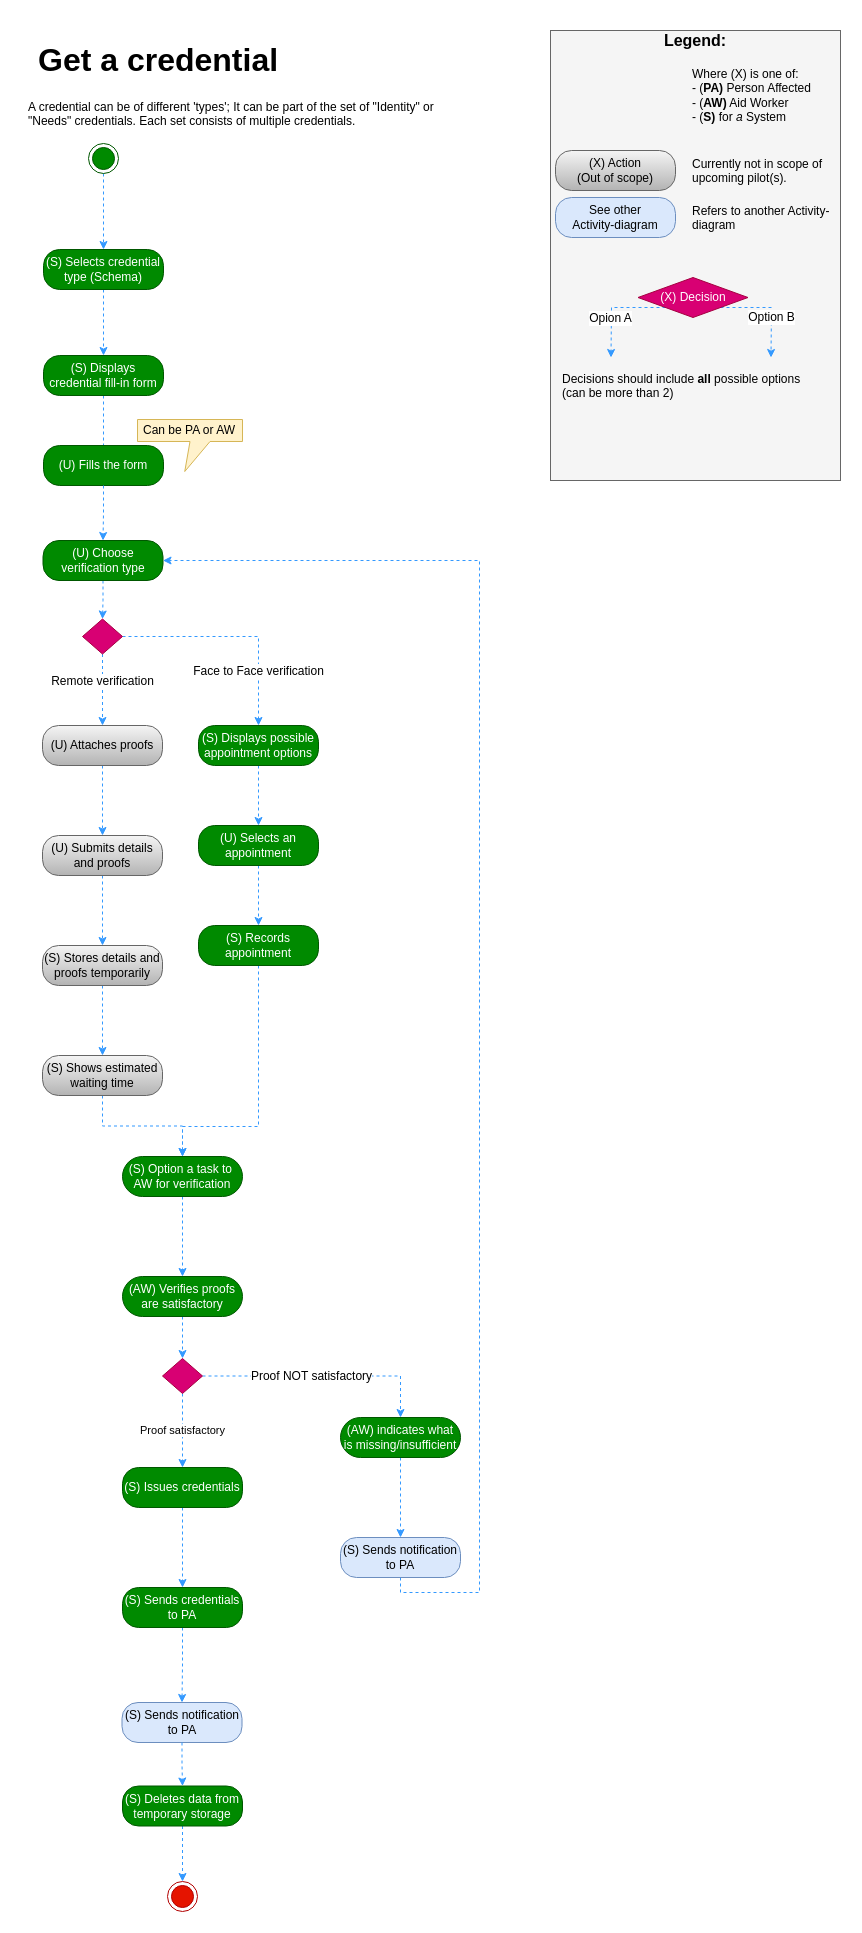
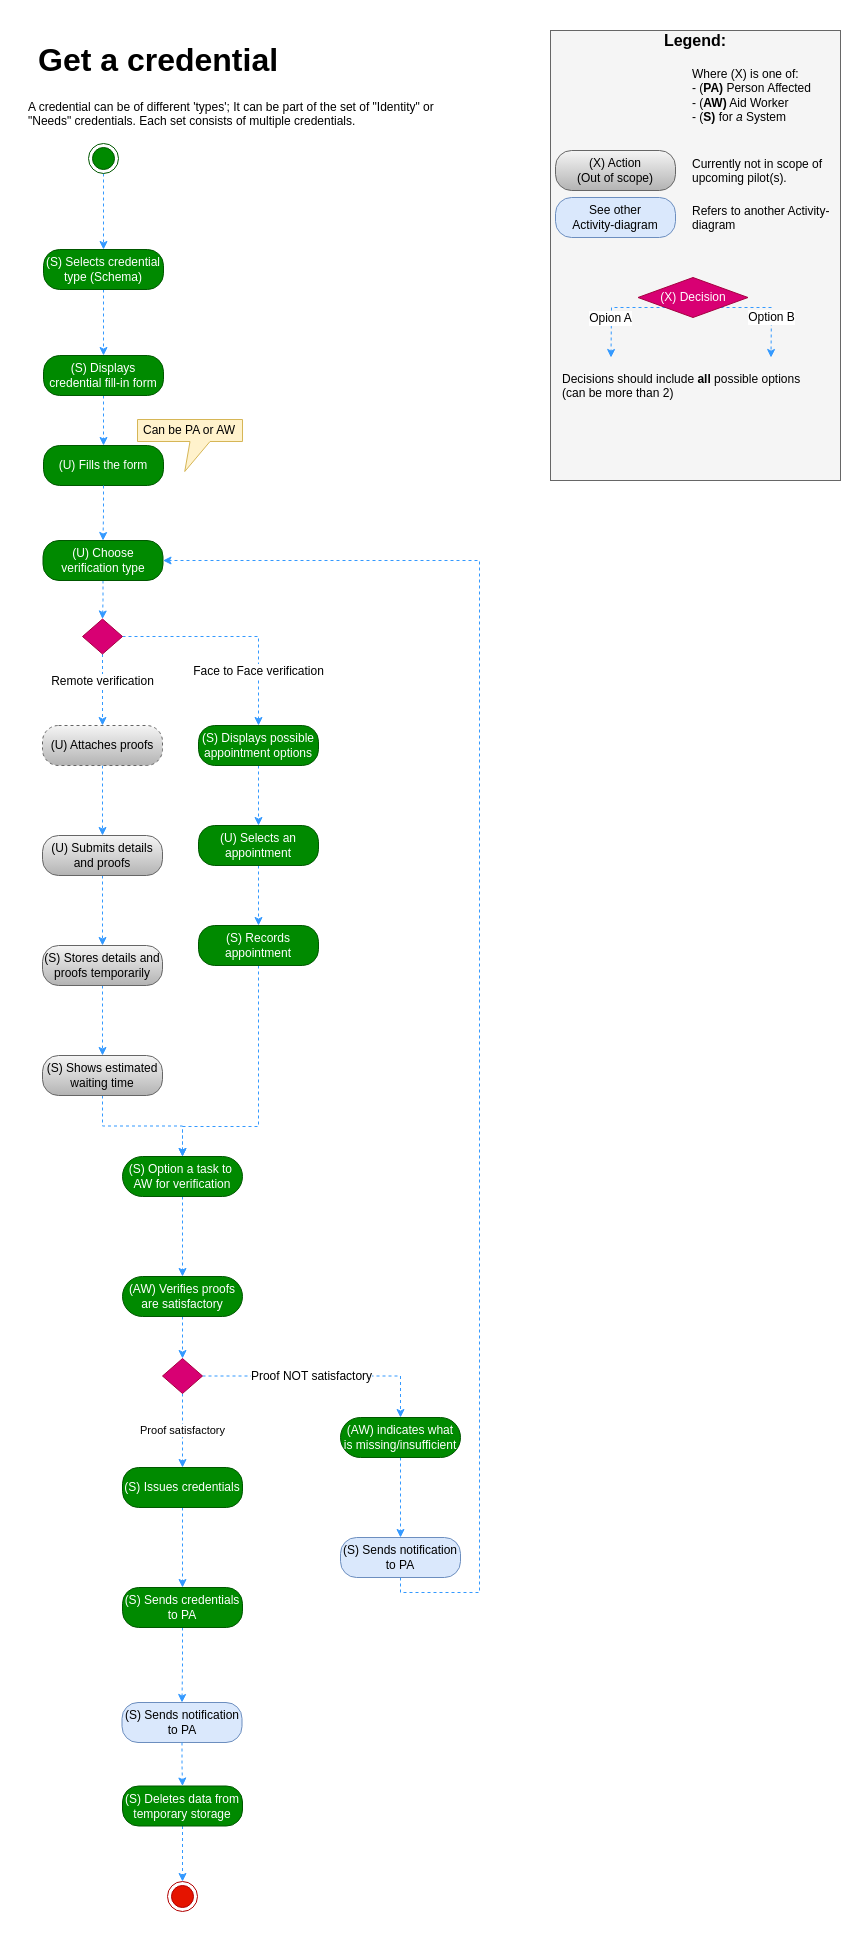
edge "(S) Displays credential fill-in form" -- "(U) Fills the form": arrowhead none -> classic
node "(U) Attaches proofs": style solid -> dashed
